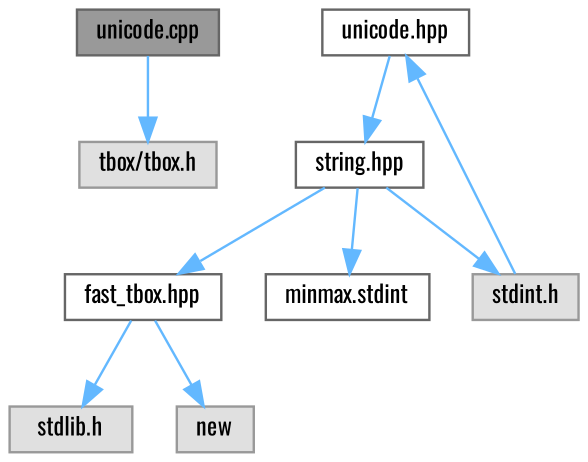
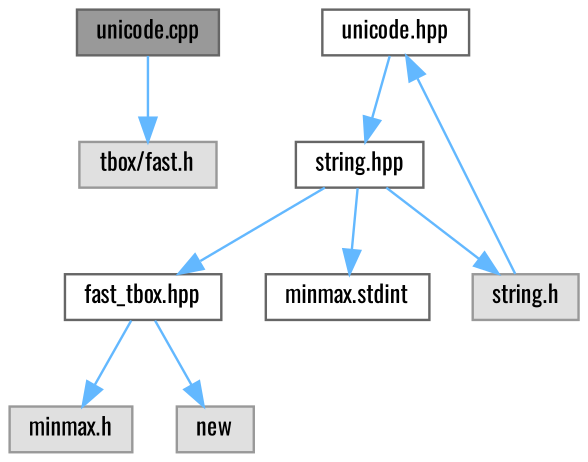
node "tbox/tbox.h": label "tbox/tbox.h" -> "tbox/fast.h"
node "stdint.h": label "stdint.h" -> "string.h"
node "stdlib.h": label "stdlib.h" -> "minmax.h"
